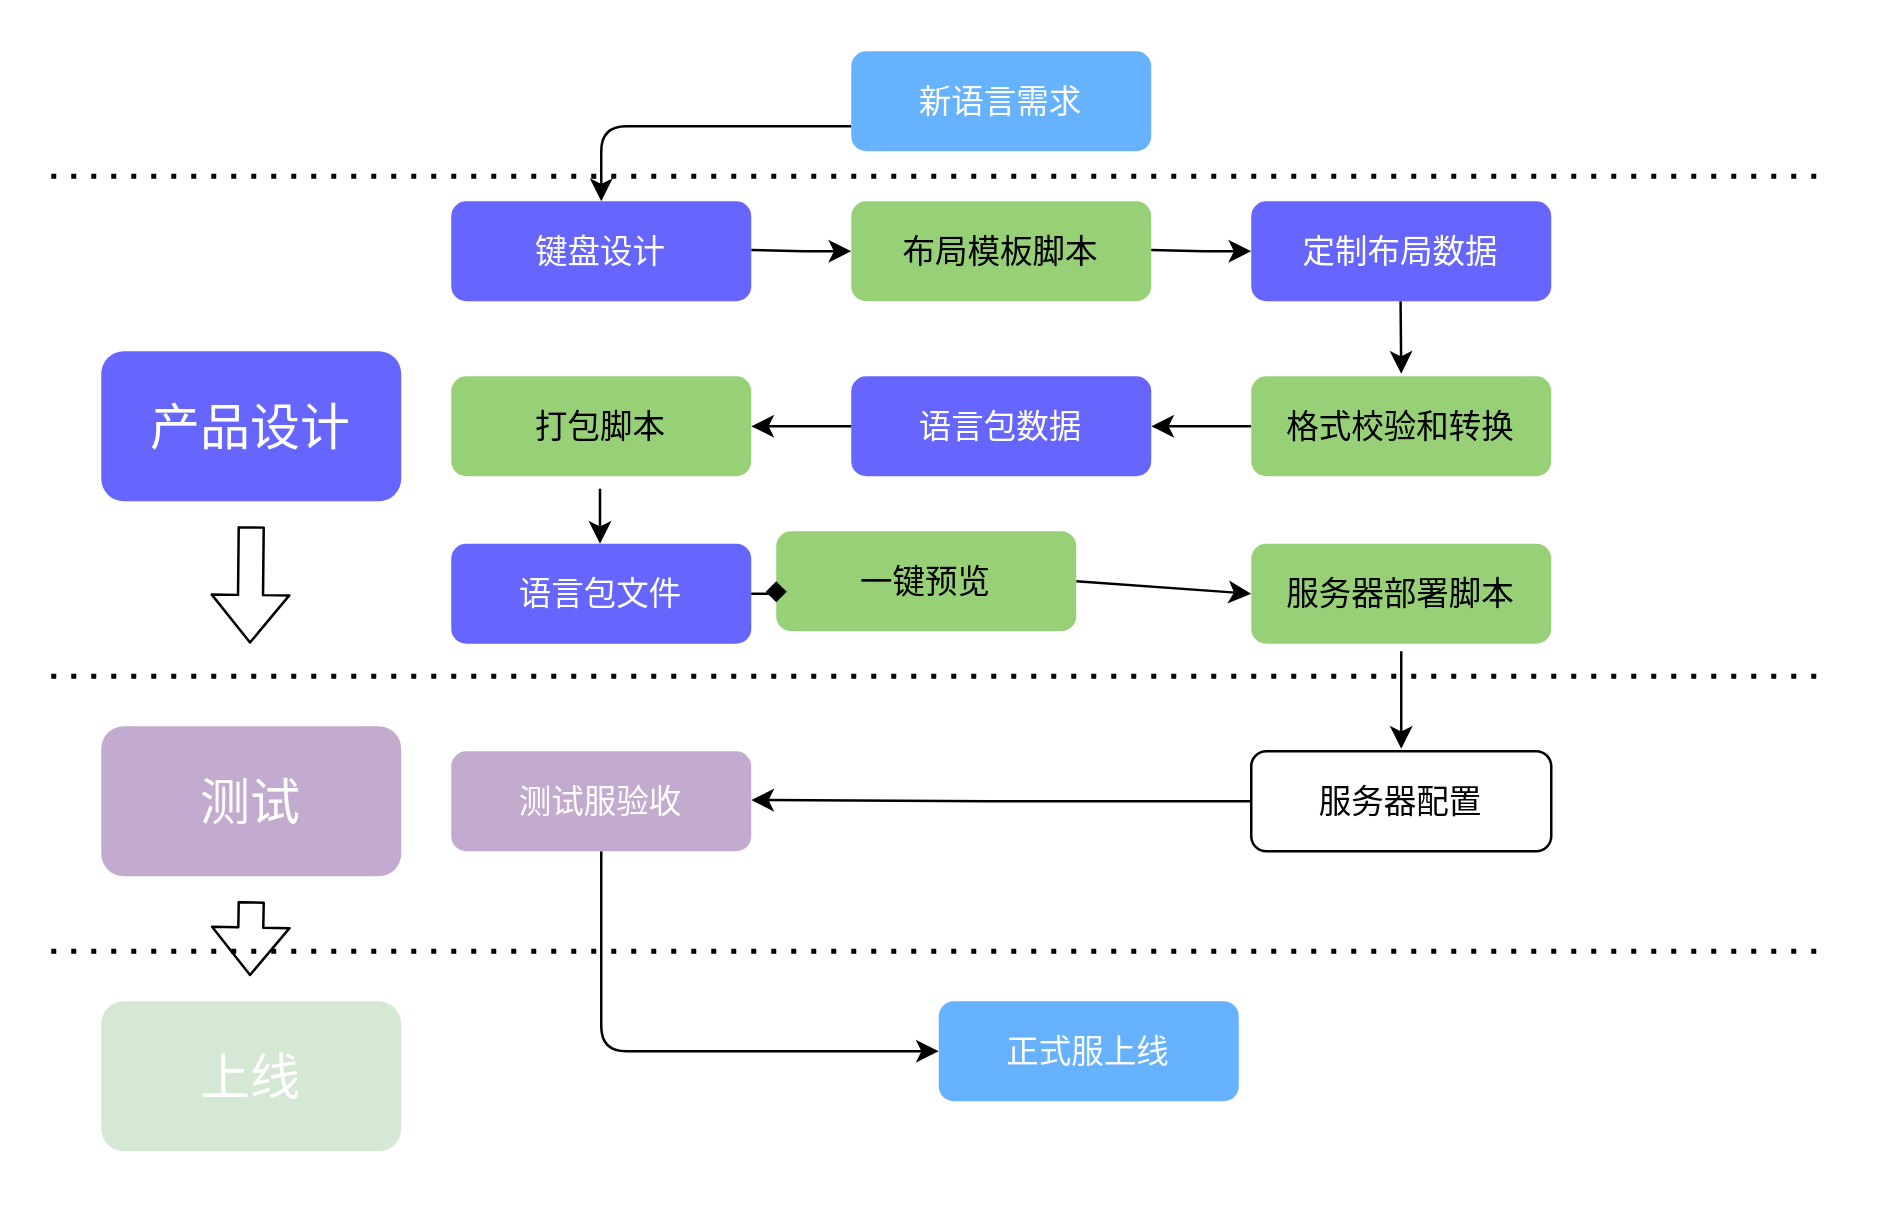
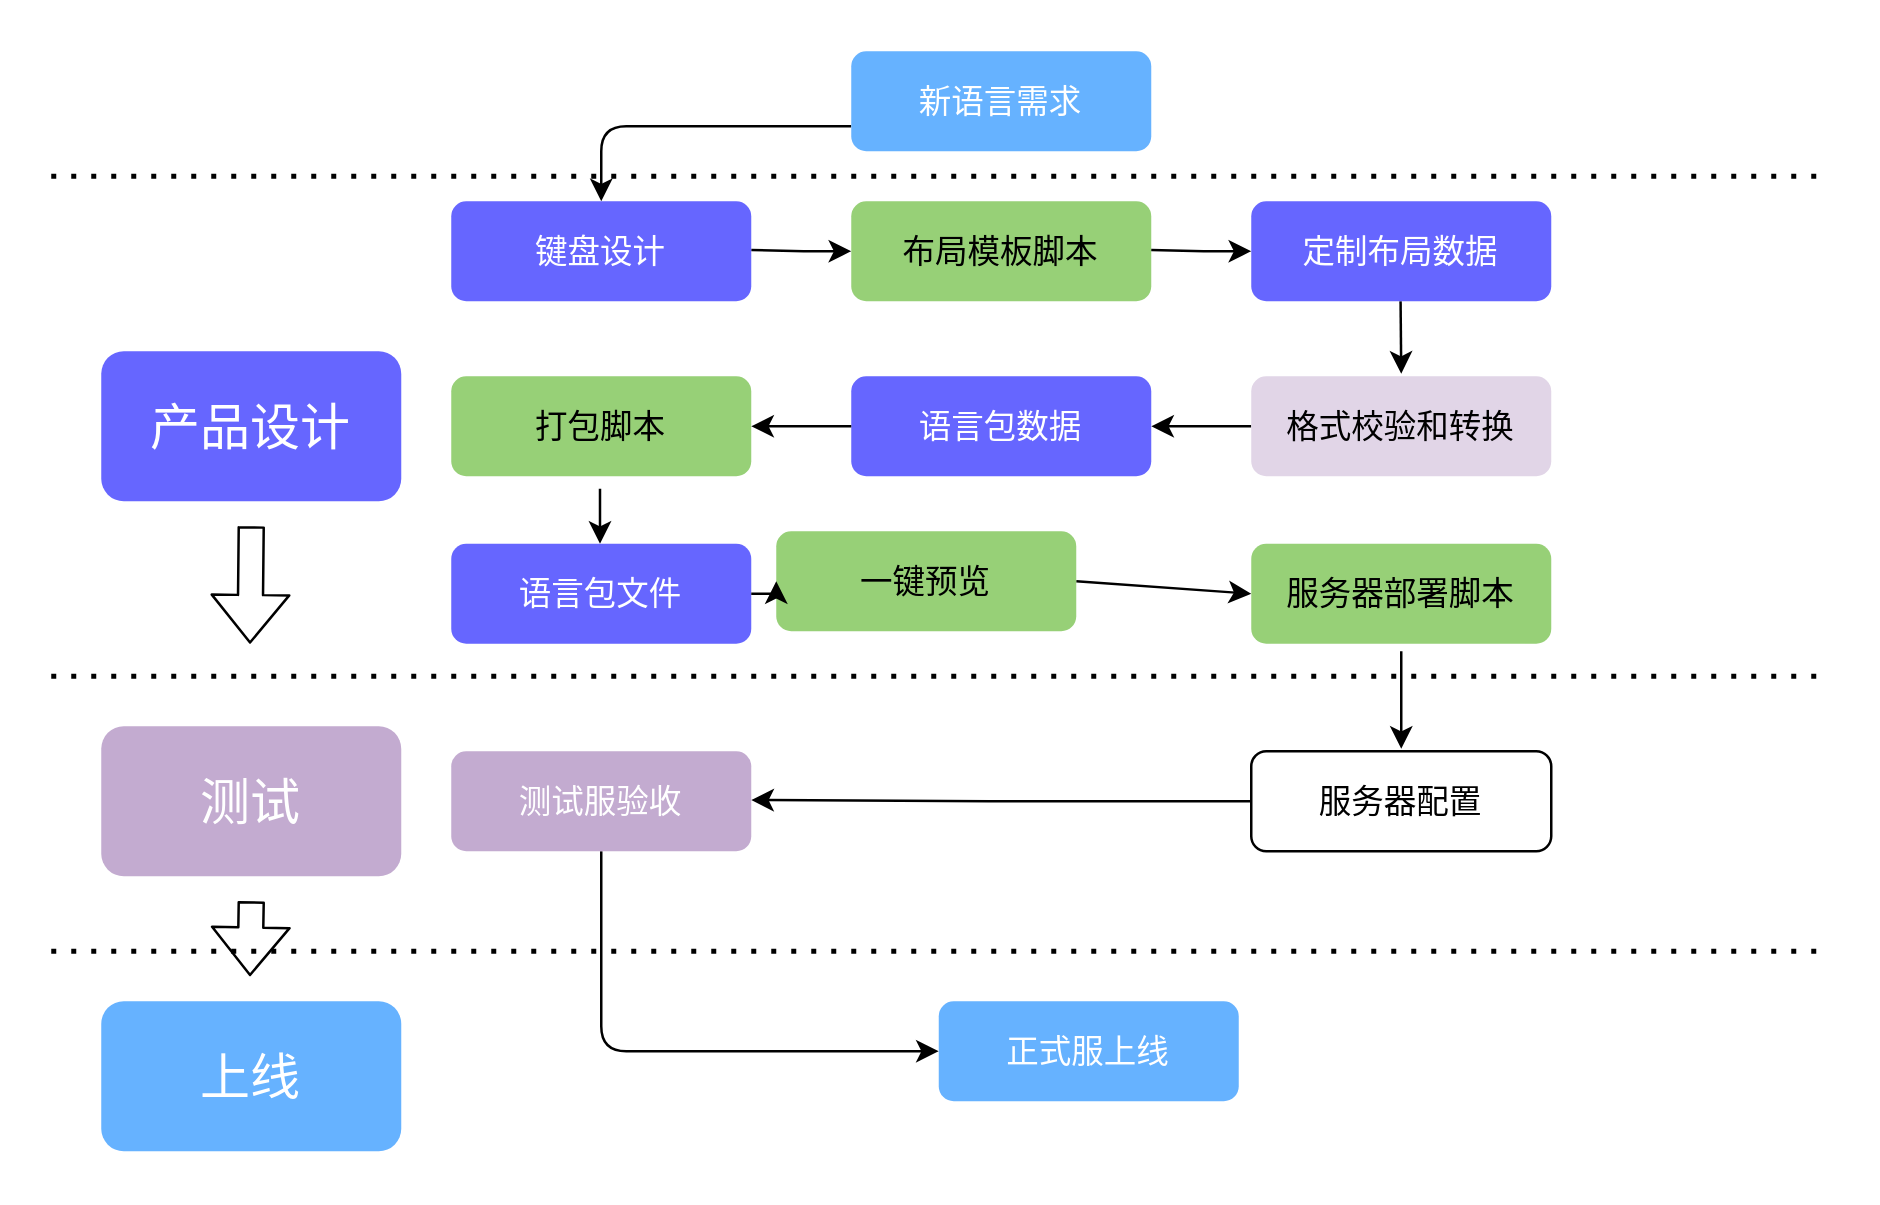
node "格式校验和转换": fillcolor #97d077 -> #e1d5e7
edge "语言包文件" -> "一键预览": arrowhead diamond -> classic
node "上线": fillcolor #d5e8d4 -> #66b2ff
